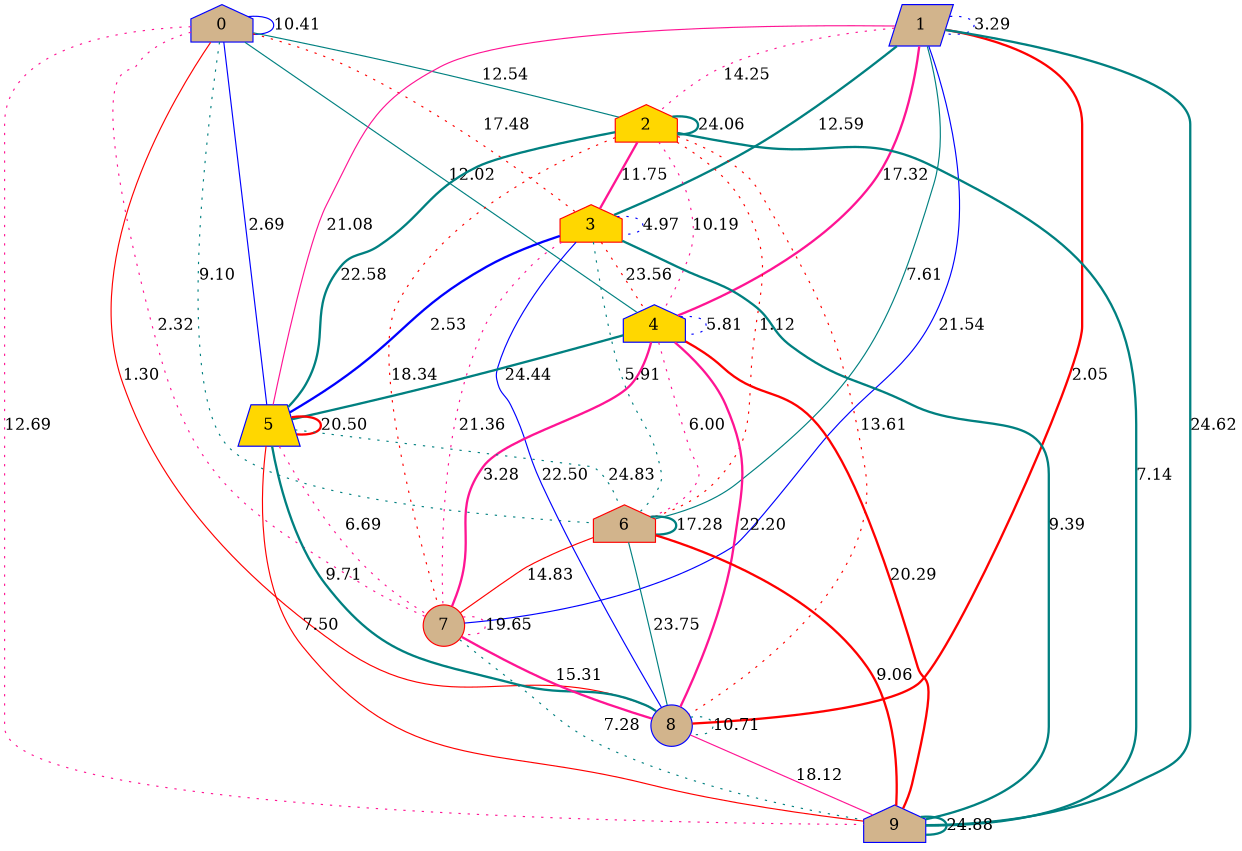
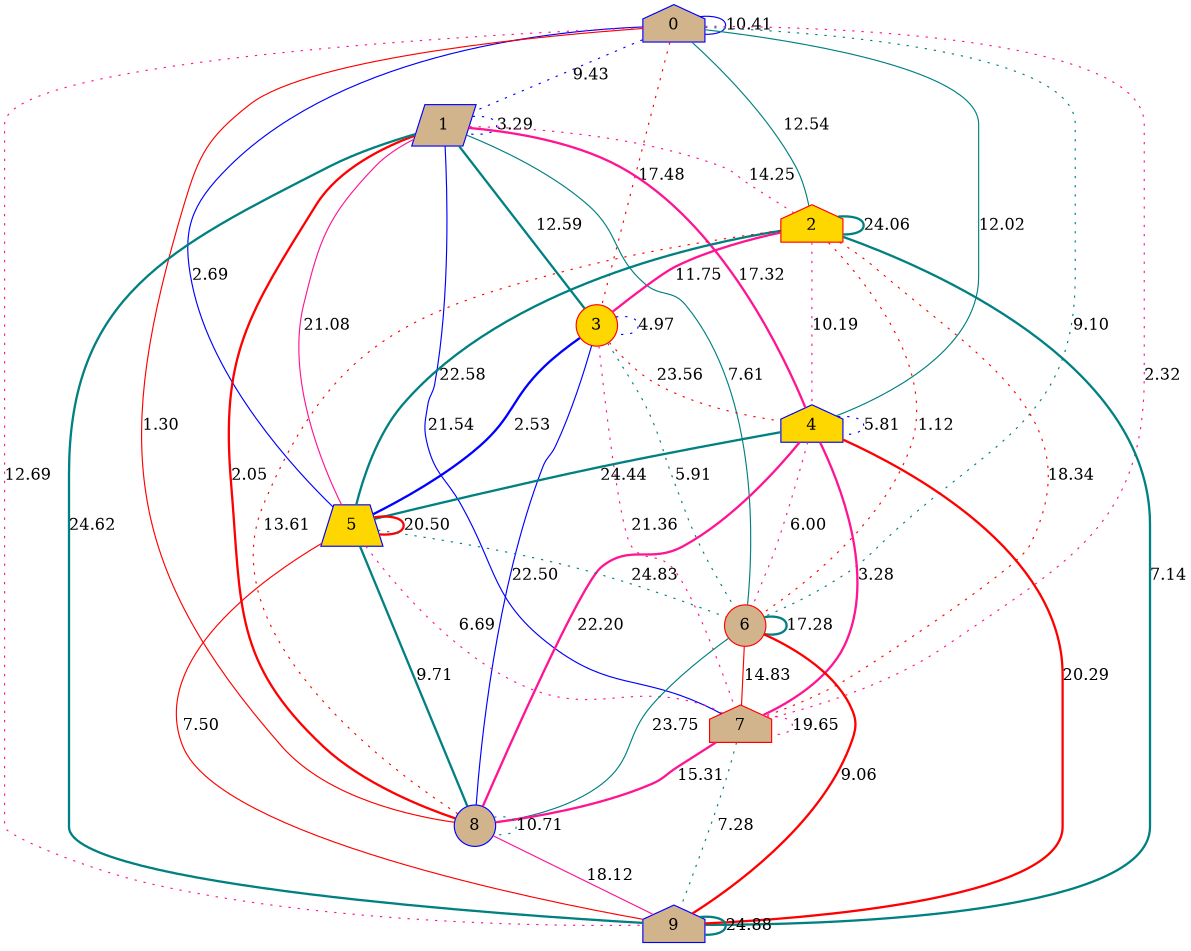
edge "0" -- "1": added, label "9.43"
node "3": shape house -> circle
edge "3" -- "9": removed, label "9.39"
node "6": shape house -> circle
node "7": shape circle -> house
